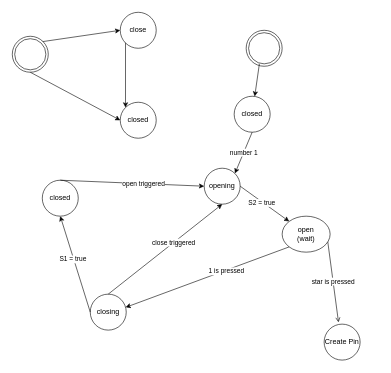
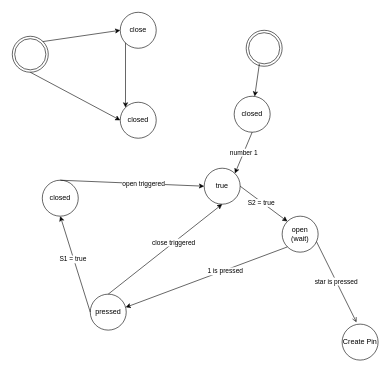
node "opening": label "opening" -> "true"
node "open (wait)": size 48x36 -> 36x36
node "closing": label "closing" -> "pressed"
node "Create Pin": moved (342, 342) -> (360, 342)
